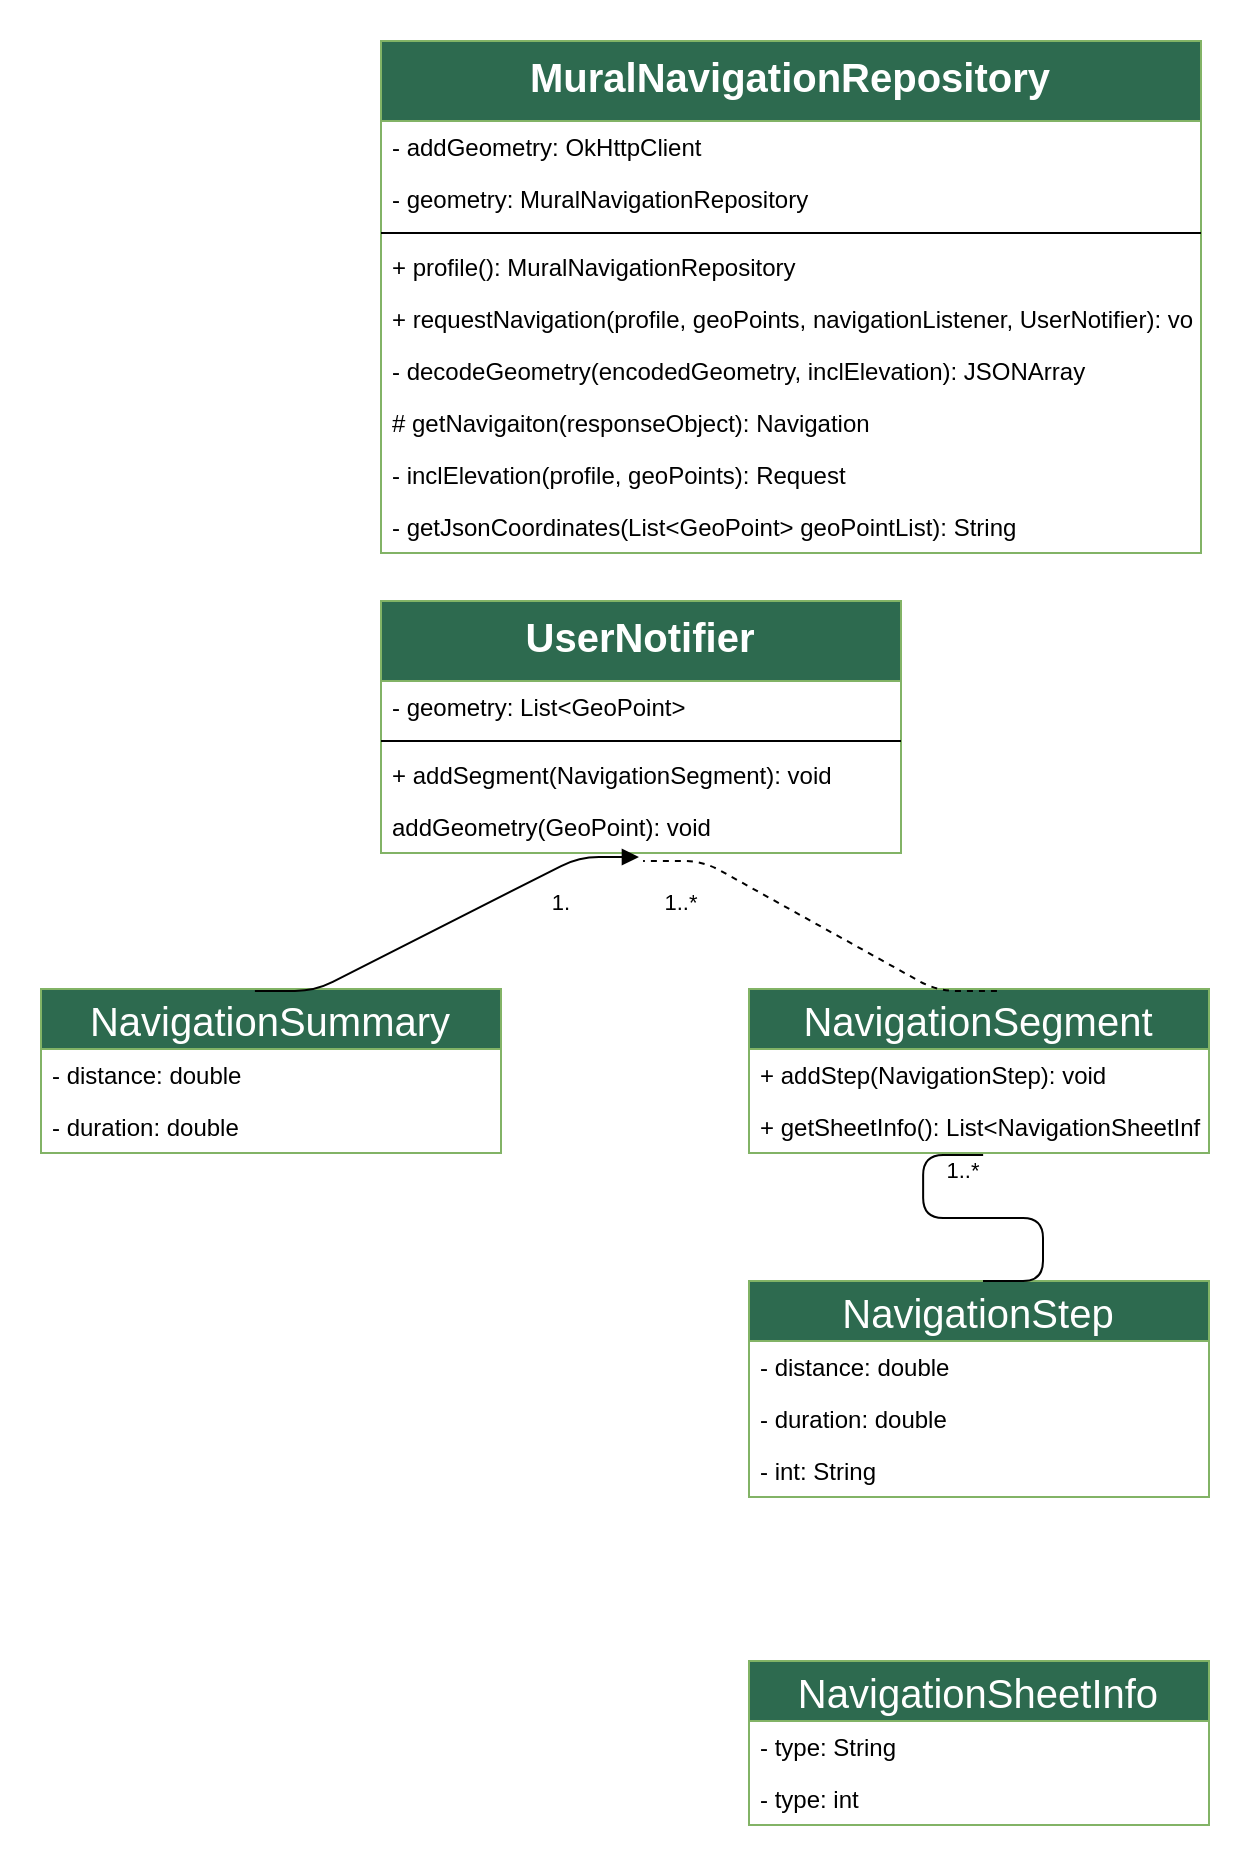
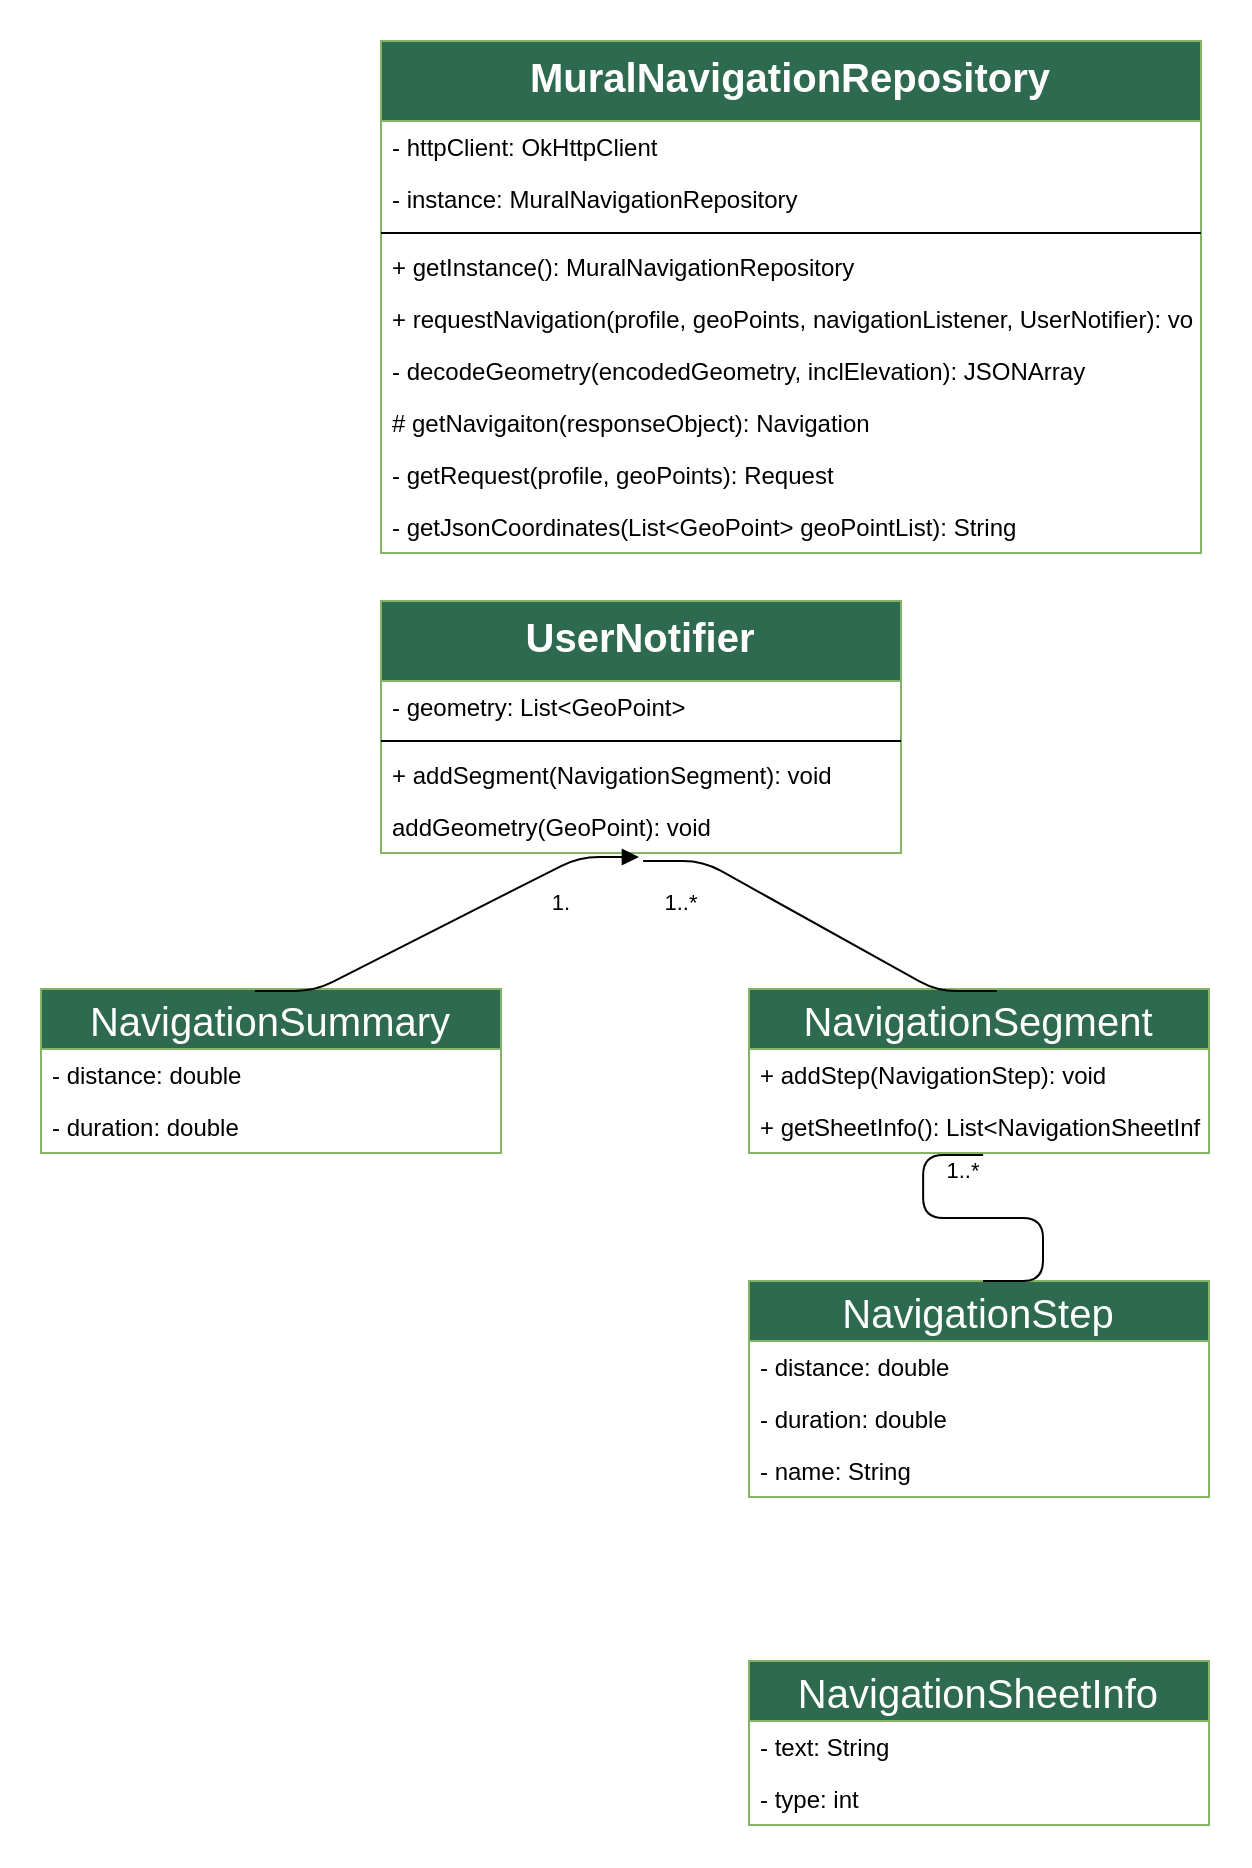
node "- addGeometry: OkHttpClient": label "- addGeometry: OkHttpClient" -> "- httpClient: OkHttpClient"
node "- geometry: MuralNavigationRepository": label "- geometry: MuralNavigationRepository" -> "- instance: MuralNavigationRepository"
node "+ profile(): MuralNavigationRepository": label "+ profile(): MuralNavigationRepository" -> "+ getInstance(): MuralNavigationRepository"
node "- inclElevation(profile, geoPoints): Request": label "- inclElevation(profile, geoPoints): Request" -> "- getRequest(profile, geoPoints): Request"
edge "addGeometry(GeoPoint): void" -- "NavigationSegment": style dashed -> solid
node "- int: String": label "- int: String" -> "- name: String"
node "- type: String": label "- type: String" -> "- text: String"
